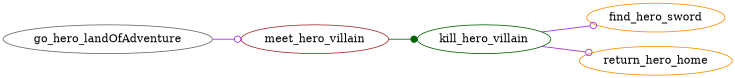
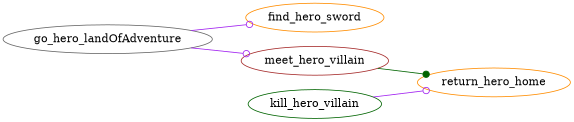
edge "kill_hero_villain" -> "find_hero_sword": now "go_hero_landOfAdventure" -> "find_hero_sword"
edge "meet_hero_villain" -> "kill_hero_villain": now "meet_hero_villain" -> "return_hero_home"
